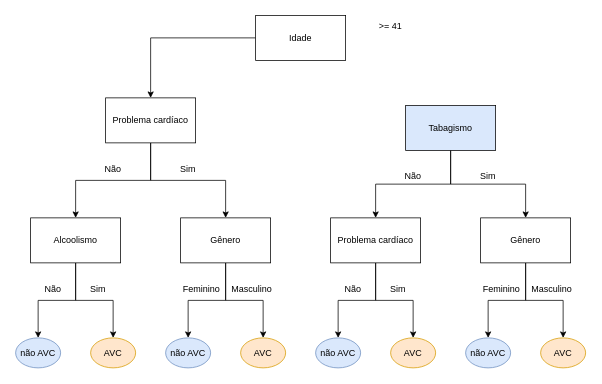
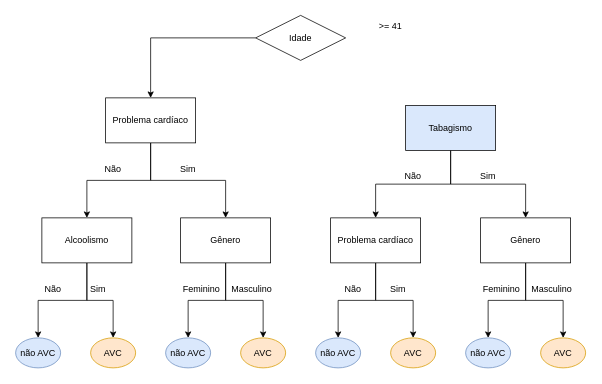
node "Idade": shape rectangle -> diamond
node "Alcoolismo": moved (75, 240) -> (87, 240)
